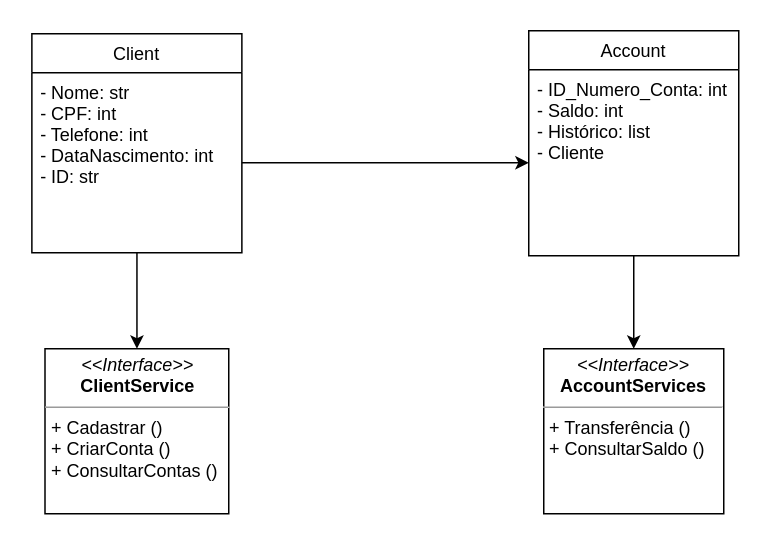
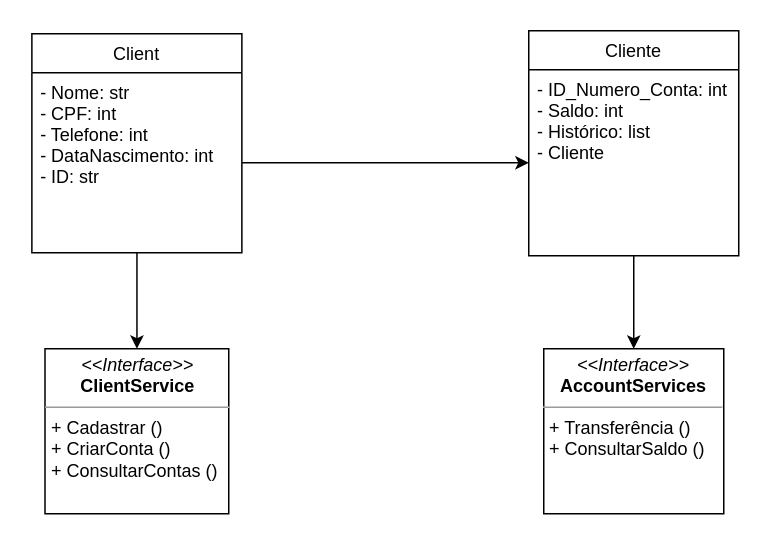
node "Account": label "Account" -> "Cliente"
